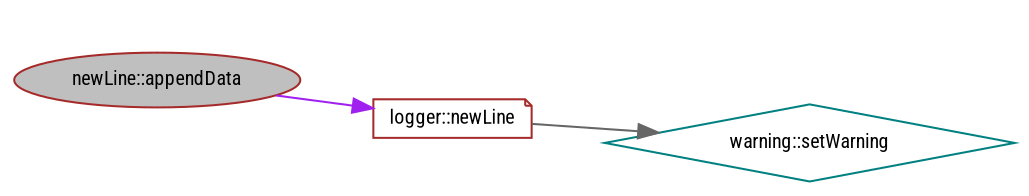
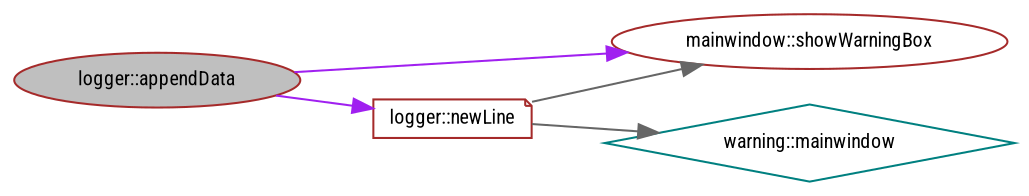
node "mainwindow::showWarningBox": added
node "newLine::appendData": label "newLine::appendData" -> "logger::appendData"
node "warning::setWarning": label "warning::setWarning" -> "warning::mainwindow"
